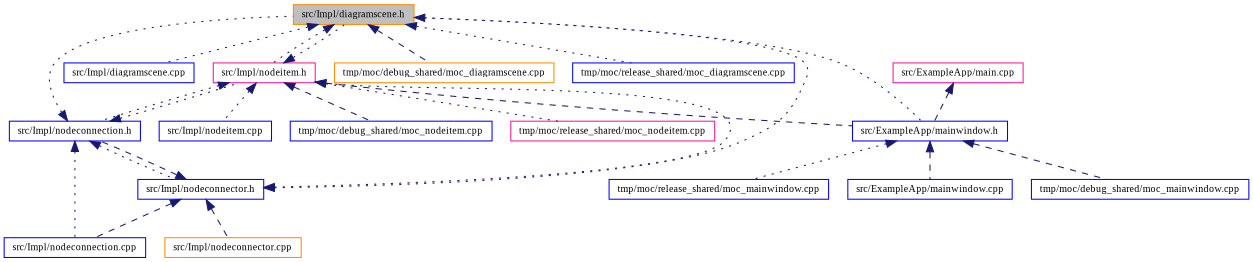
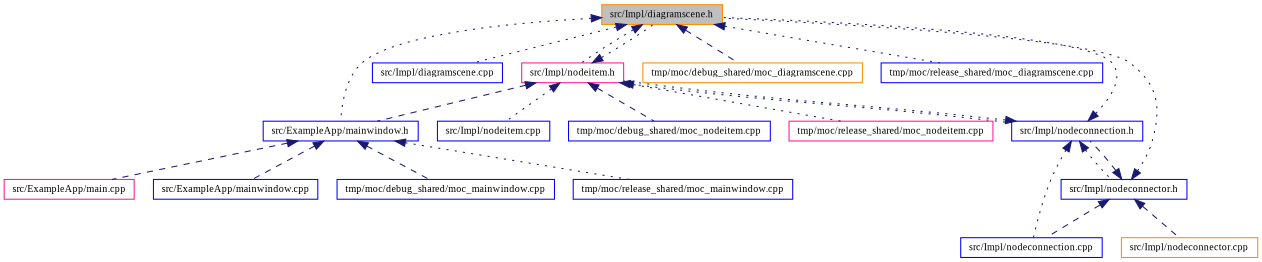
edge "src/ExampleApp/mainwindow.h" -> "src/ExampleApp/main.cpp": reversed
edge "src/Impl/nodeitem.h" -> "src/Impl/nodeconnector.h": removed
